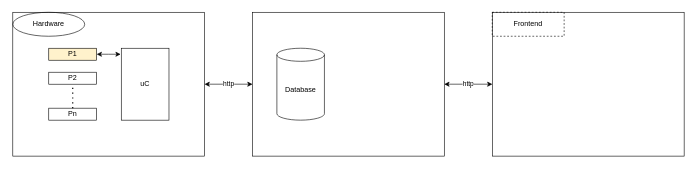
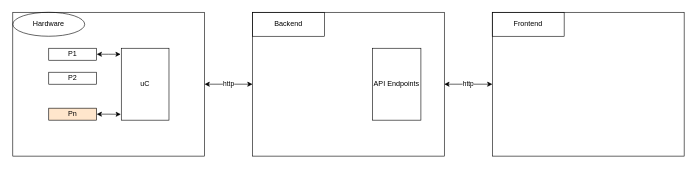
node "Backend": added
node "Frontend": style dashed -> solid
node "P1": fillcolor #fff2cc -> #ffffff
node "Database": removed
node "API Endpoints": added
edge "P2" -- "Pn": removed
node "Pn": fillcolor #ffffff -> #ffe6cc
edge "uC" -- "Pn": added
